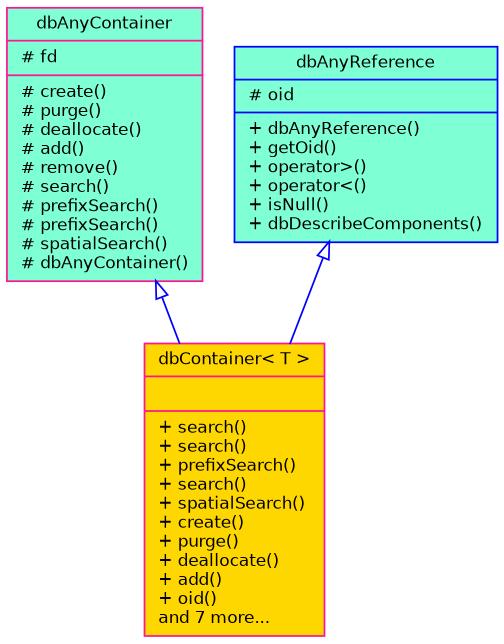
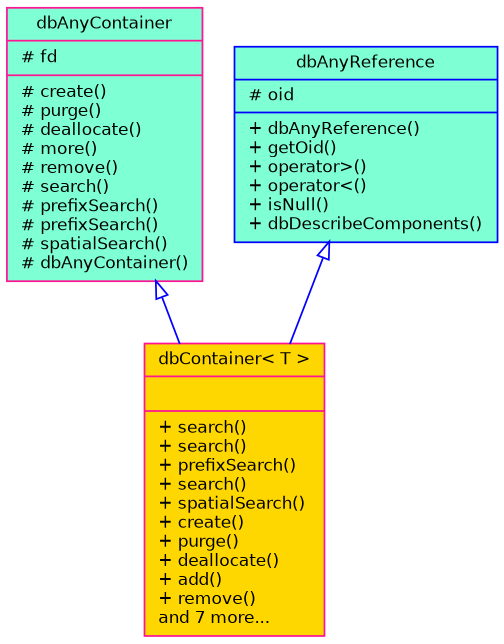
node "dbAnyContainer": text "# add()" -> "# more()"
node "dbContainer< T >": text "+ oid()" -> "+ remove()"
